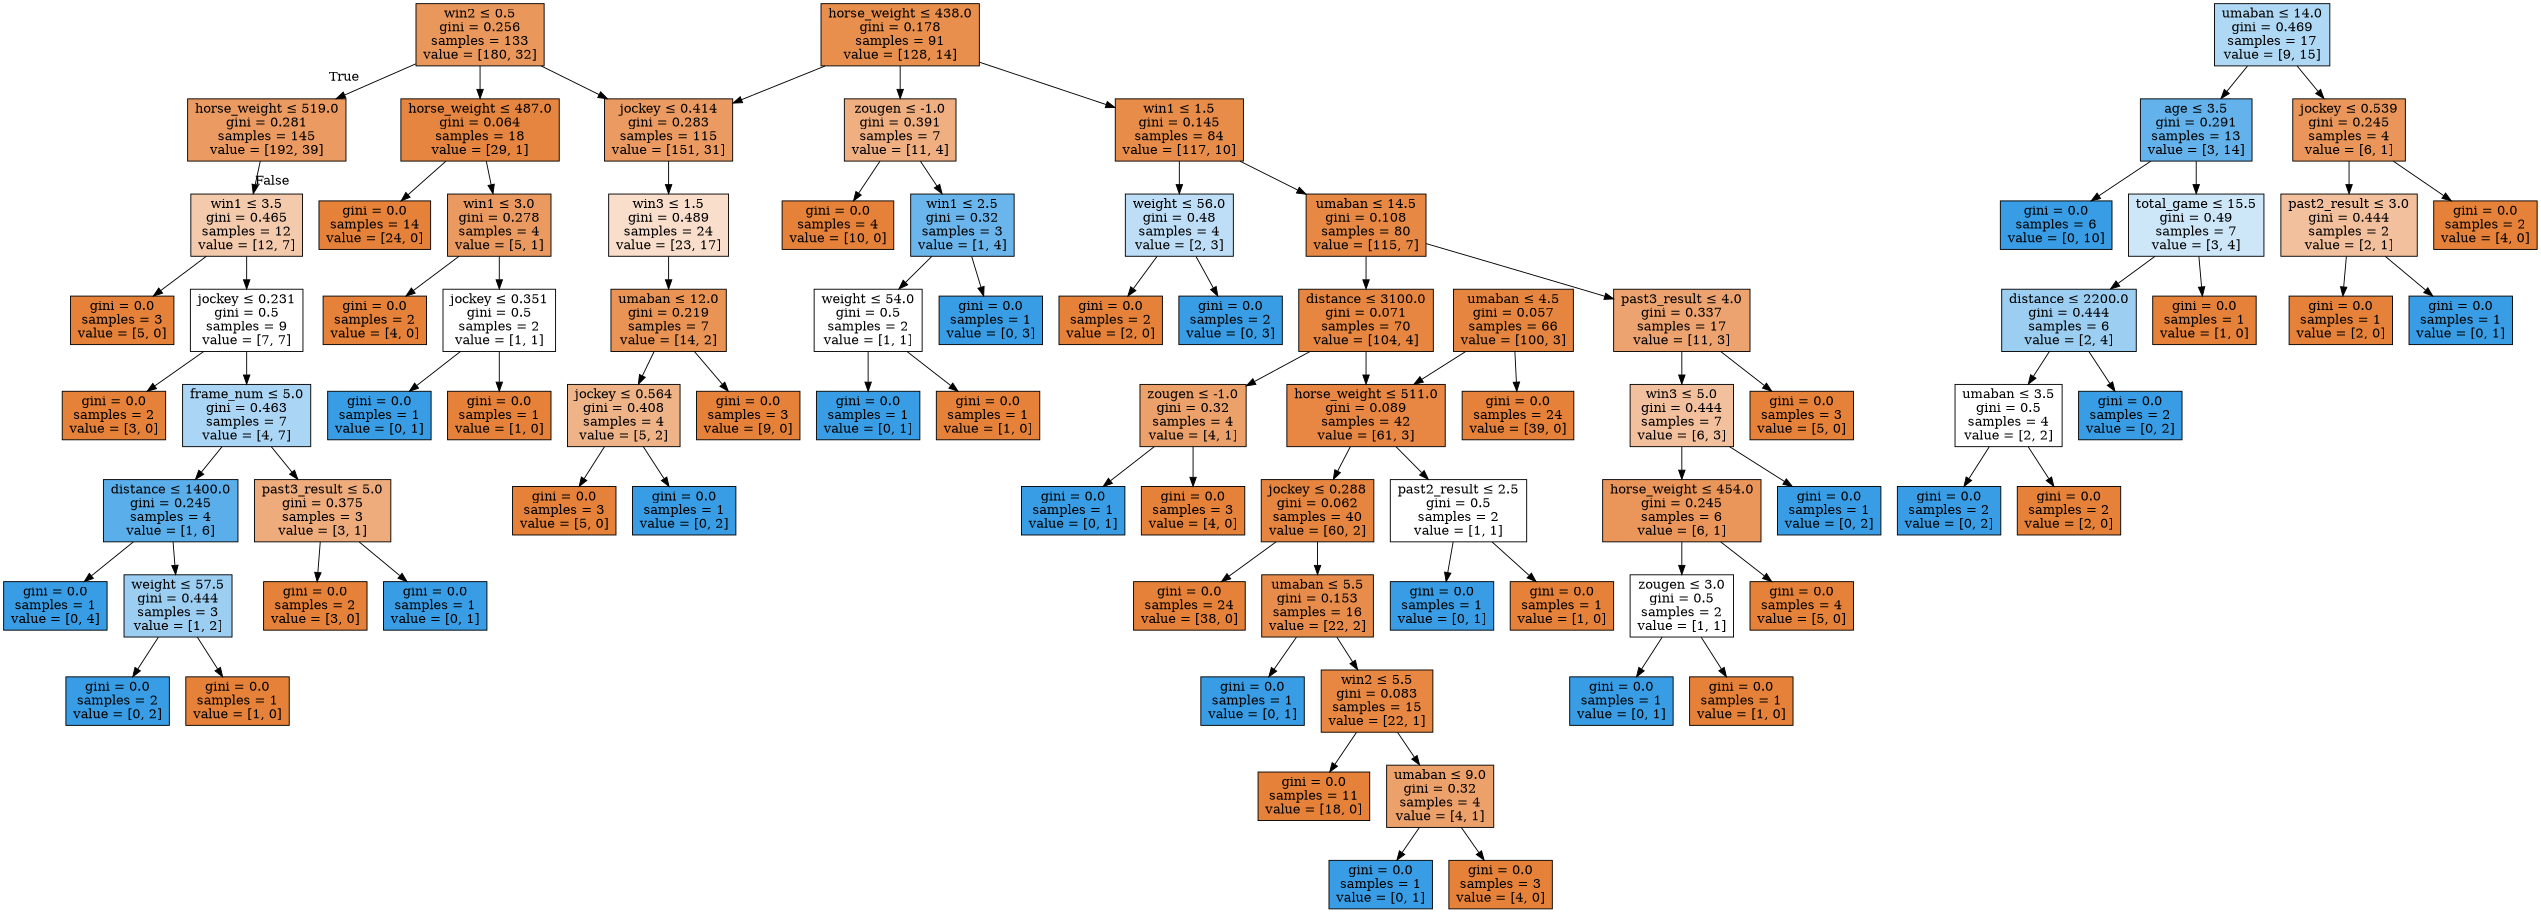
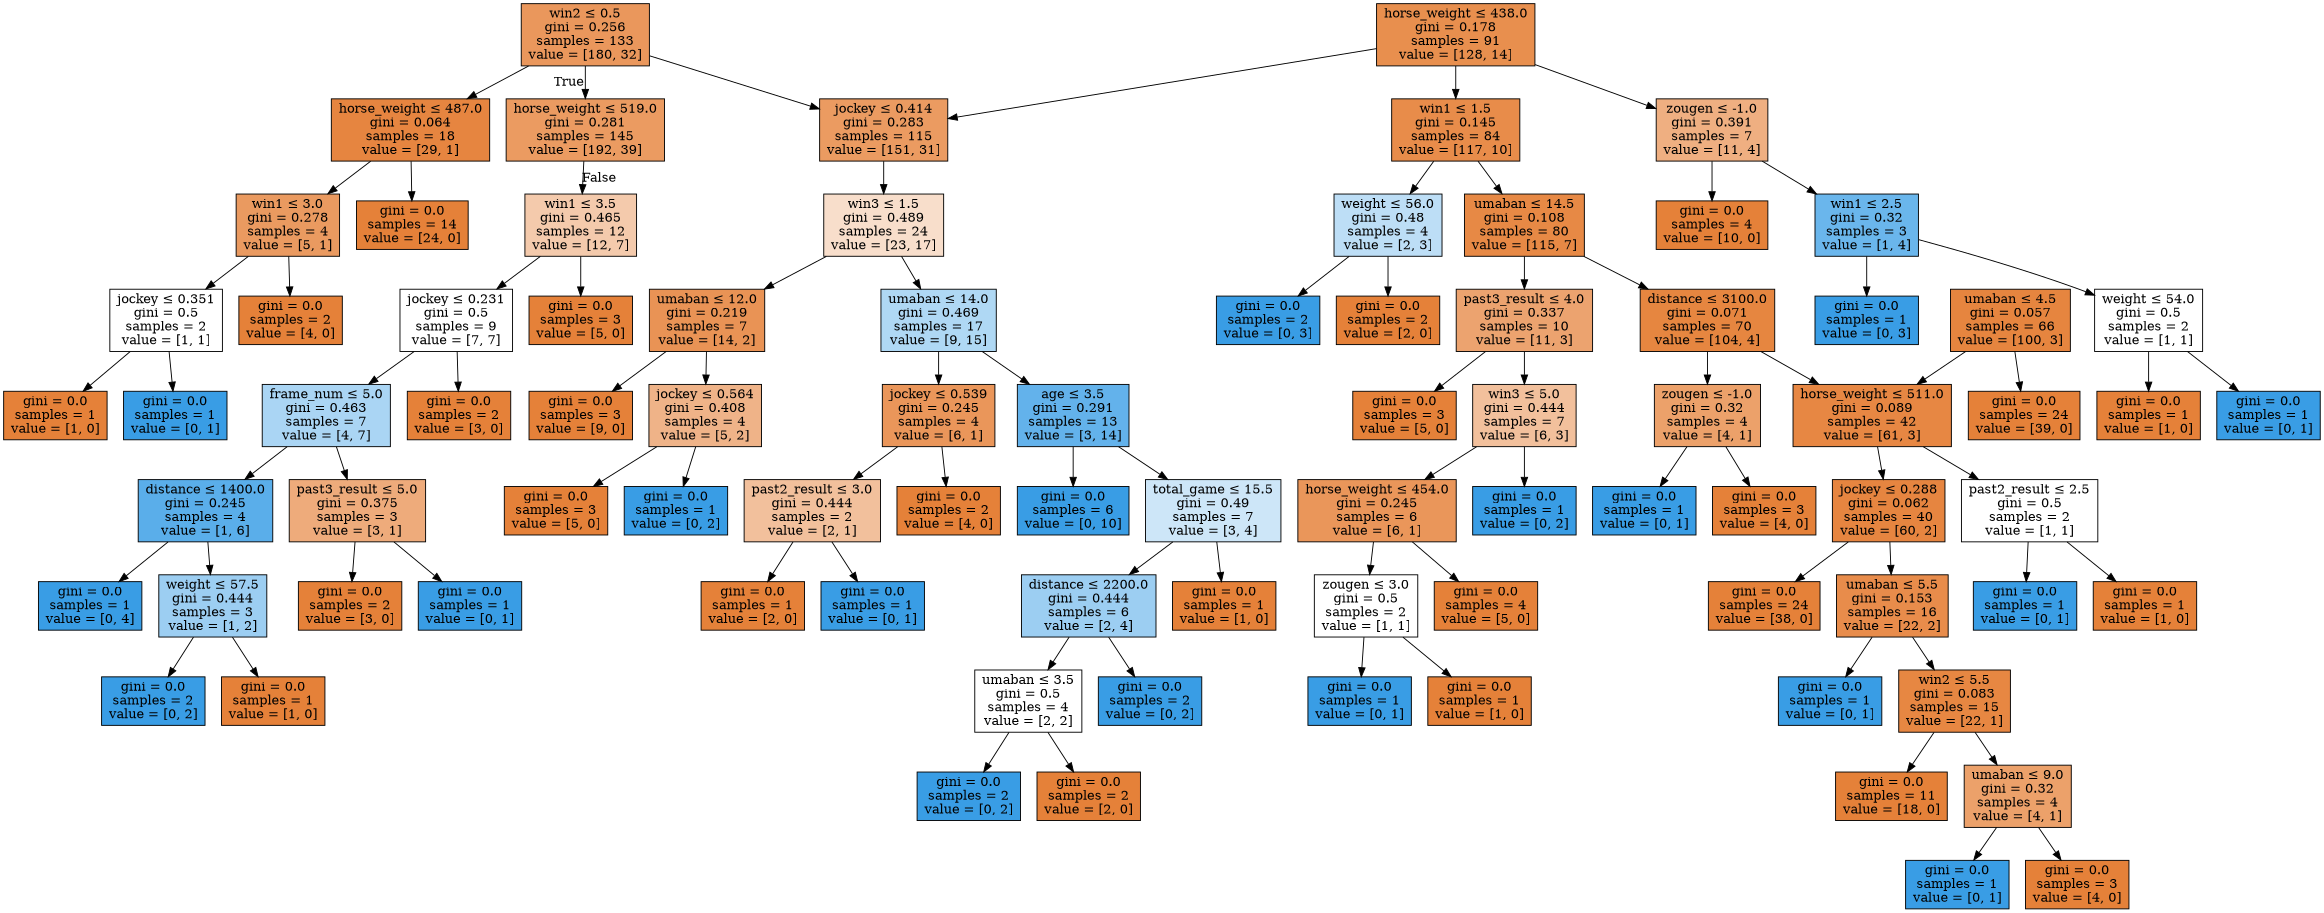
edge "win3 ≤ 1.5" -> "umaban ≤ 14.0": added
node "past3_result ≤ 4.0": text "samples = 17" -> "samples = 10"
